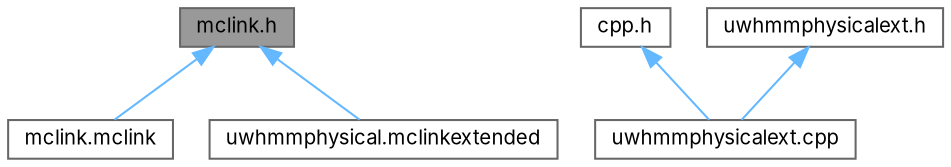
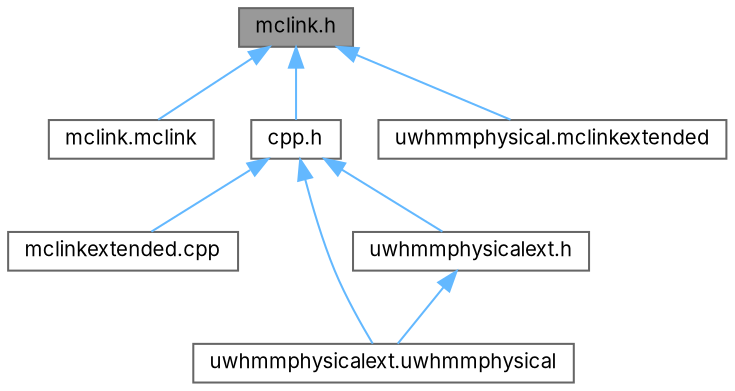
edge "cpp.h" -> "mclink.h": added
node "uwhmmphysicalext.cpp": label "uwhmmphysicalext.cpp" -> "uwhmmphysicalext.uwhmmphysical"
edge "uwhmmphysicalext.h" -> "cpp.h": added
node "mclinkextended.cpp": added
